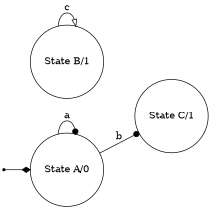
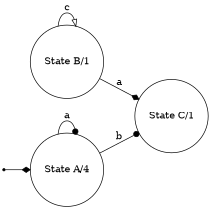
edge "State B/1" -> "State C/1": added, label "a"
node "State A/0": label "State A/0" -> "State A/4"
